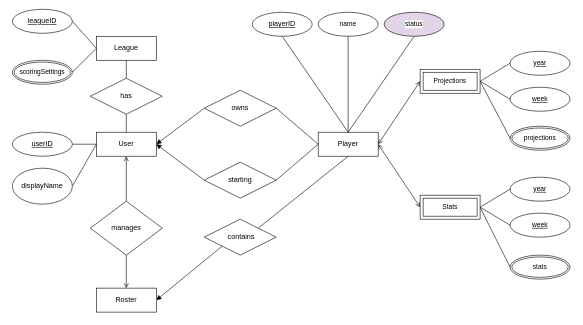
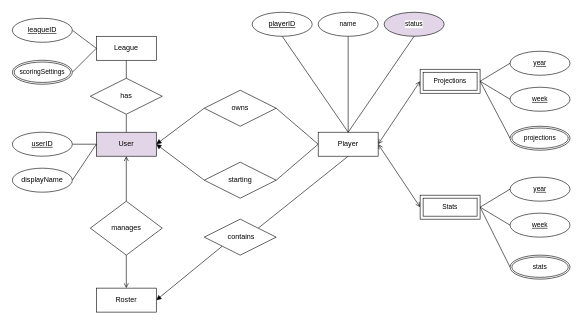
node "leagueID": moved (42, 21) -> (42, 30)
node "User": fillcolor #ffffff -> #e1d5e7
node "displayName": size 60x36 -> 60x24
